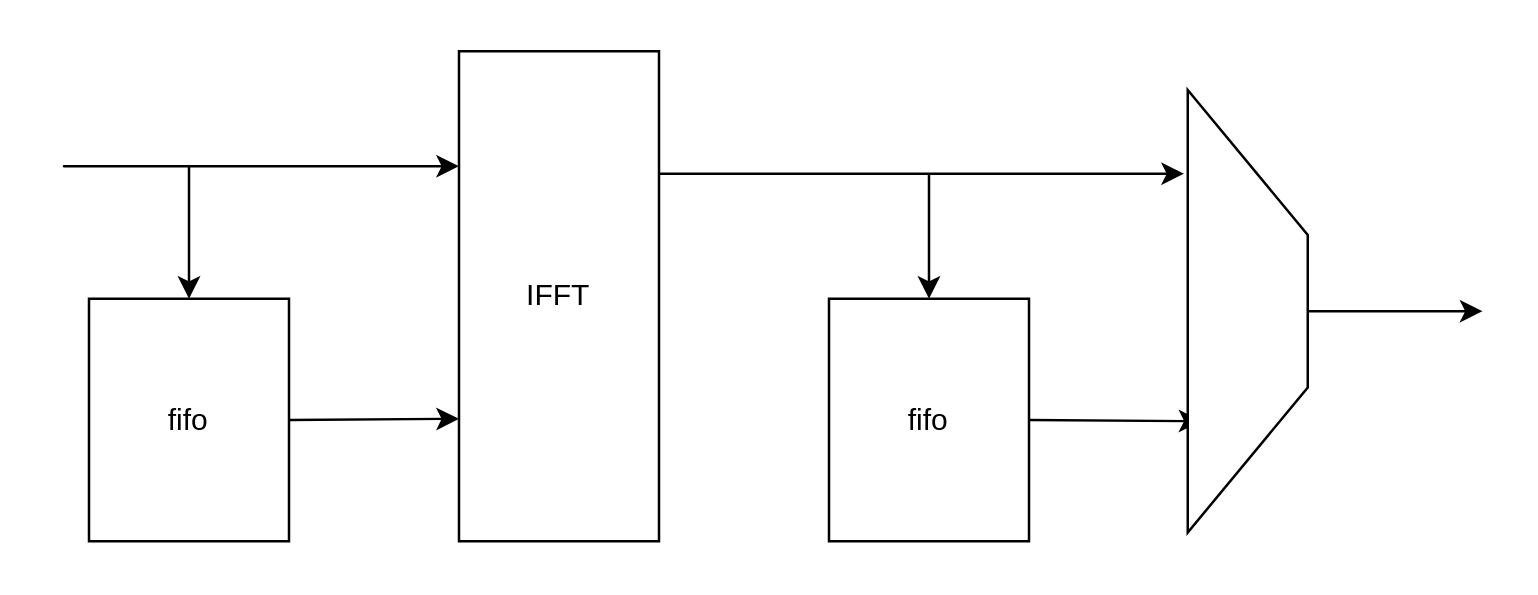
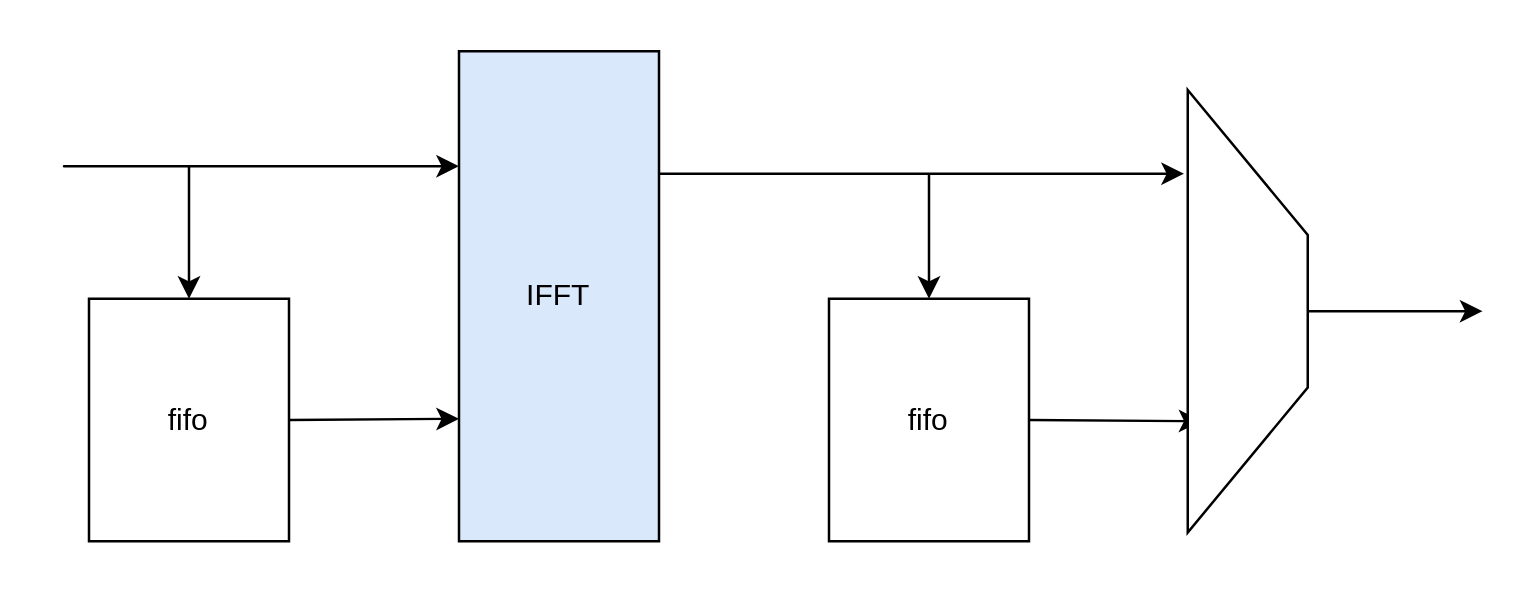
node "IFFT": fillcolor #ffffff -> #dae8fc
